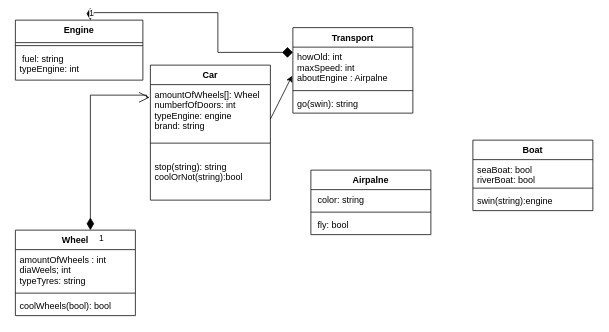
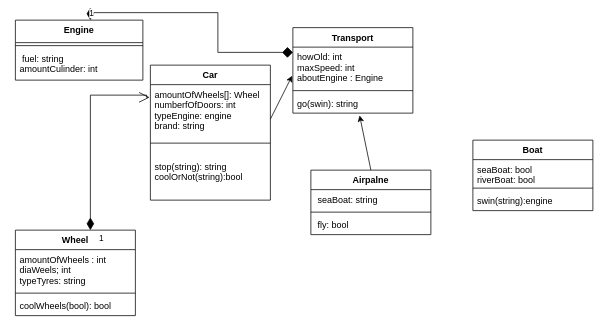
node "howOld: int maxSpeed: int aboutEngine : Airpalne": label "howOld: int maxSpeed: int aboutEngine : Airpalne" -> "howOld: int maxSpeed: int aboutEngine : Engine"
node "fuel: string typeEngine: int": label "fuel: string typeEngine: int" -> "fuel: string amountCulinder: int"
edge "Airpalne" -> "go(swin): string": added
node "color: string": label "color: string" -> "seaBoat: string"
